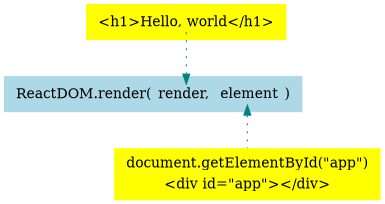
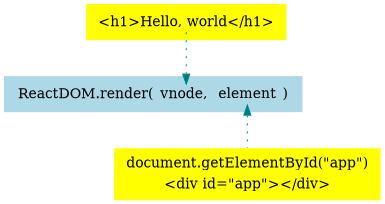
node "ReactDOM.render(": text "render," -> "vnode,"
